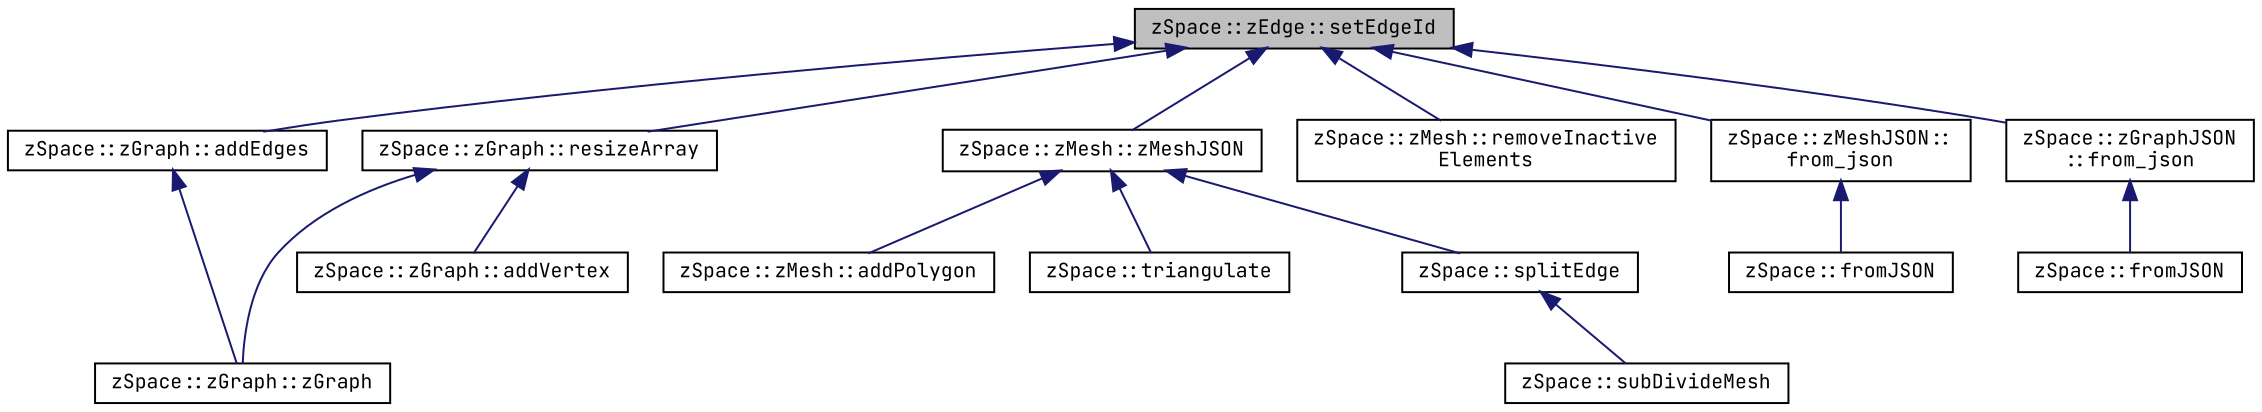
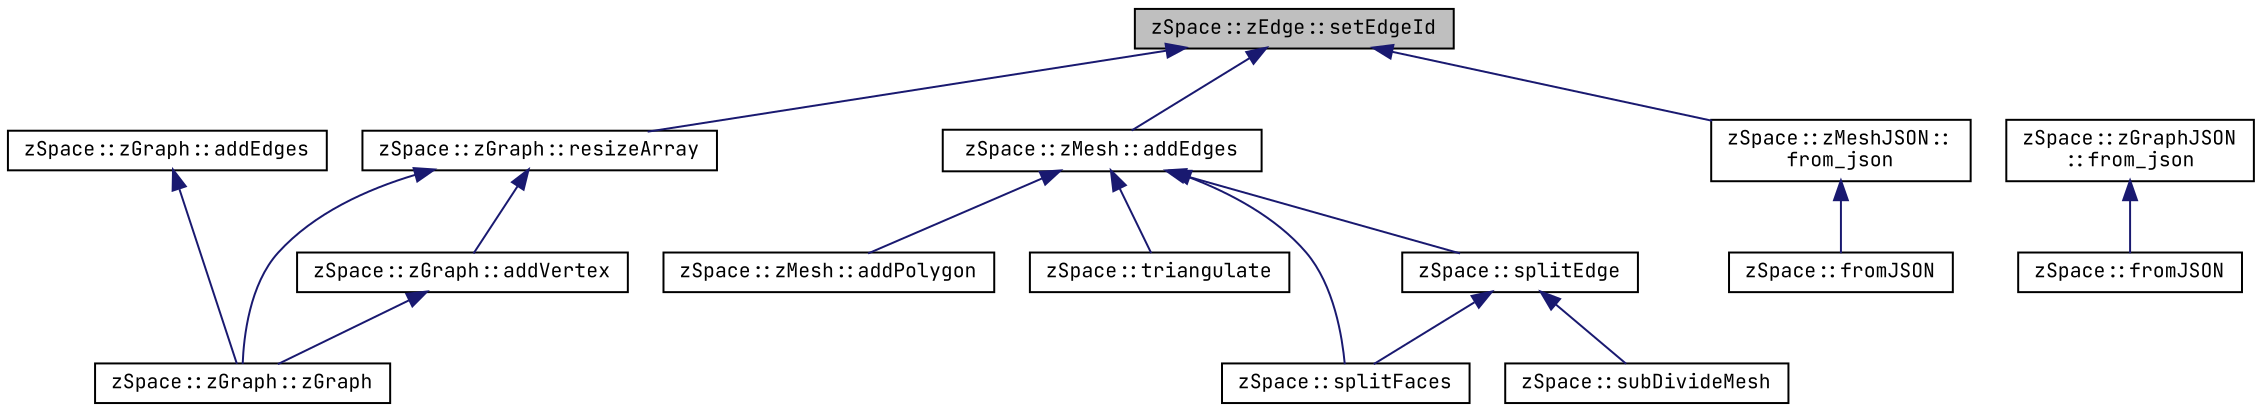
edge "zSpace::zGraph::addEdges" -> "zSpace::zEdge::setEdgeId": removed
edge "zSpace::zGraphJSON ::from_json" -> "zSpace::zEdge::setEdgeId": removed
node "zSpace::zMesh::zMeshJSON": label "zSpace::zMesh::zMeshJSON" -> "zSpace::zMesh::addEdges"
node "zSpace::zMesh::removeInactive Elements": removed
edge "zSpace::zGraph::zGraph" -> "zSpace::zGraph::addVertex": added
node "zSpace::splitFaces": added
